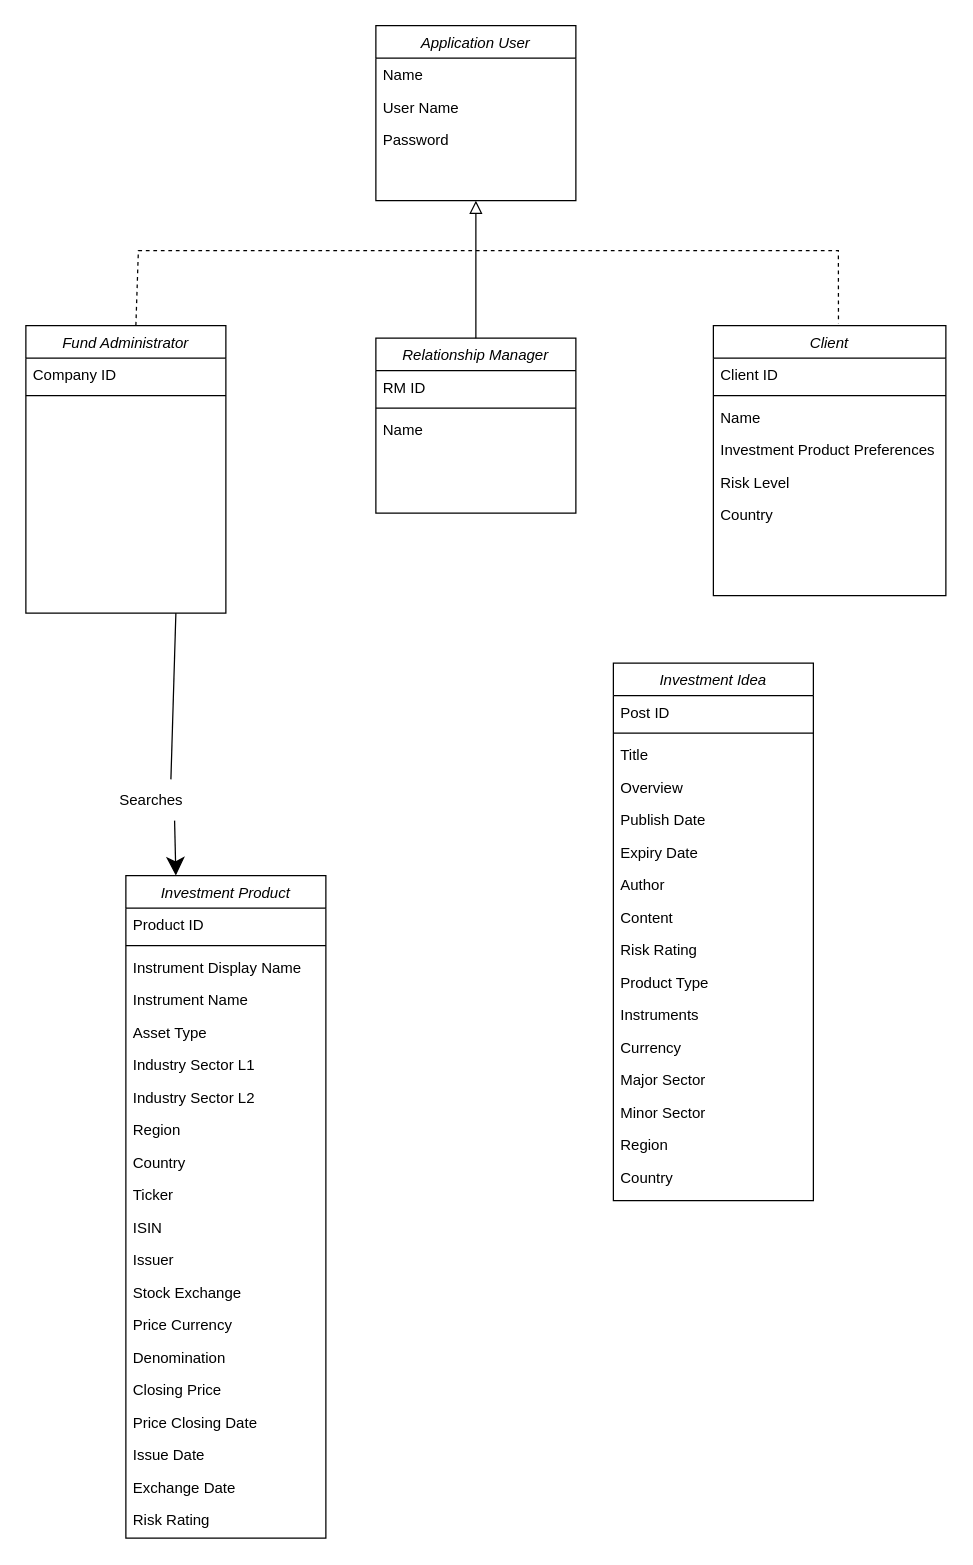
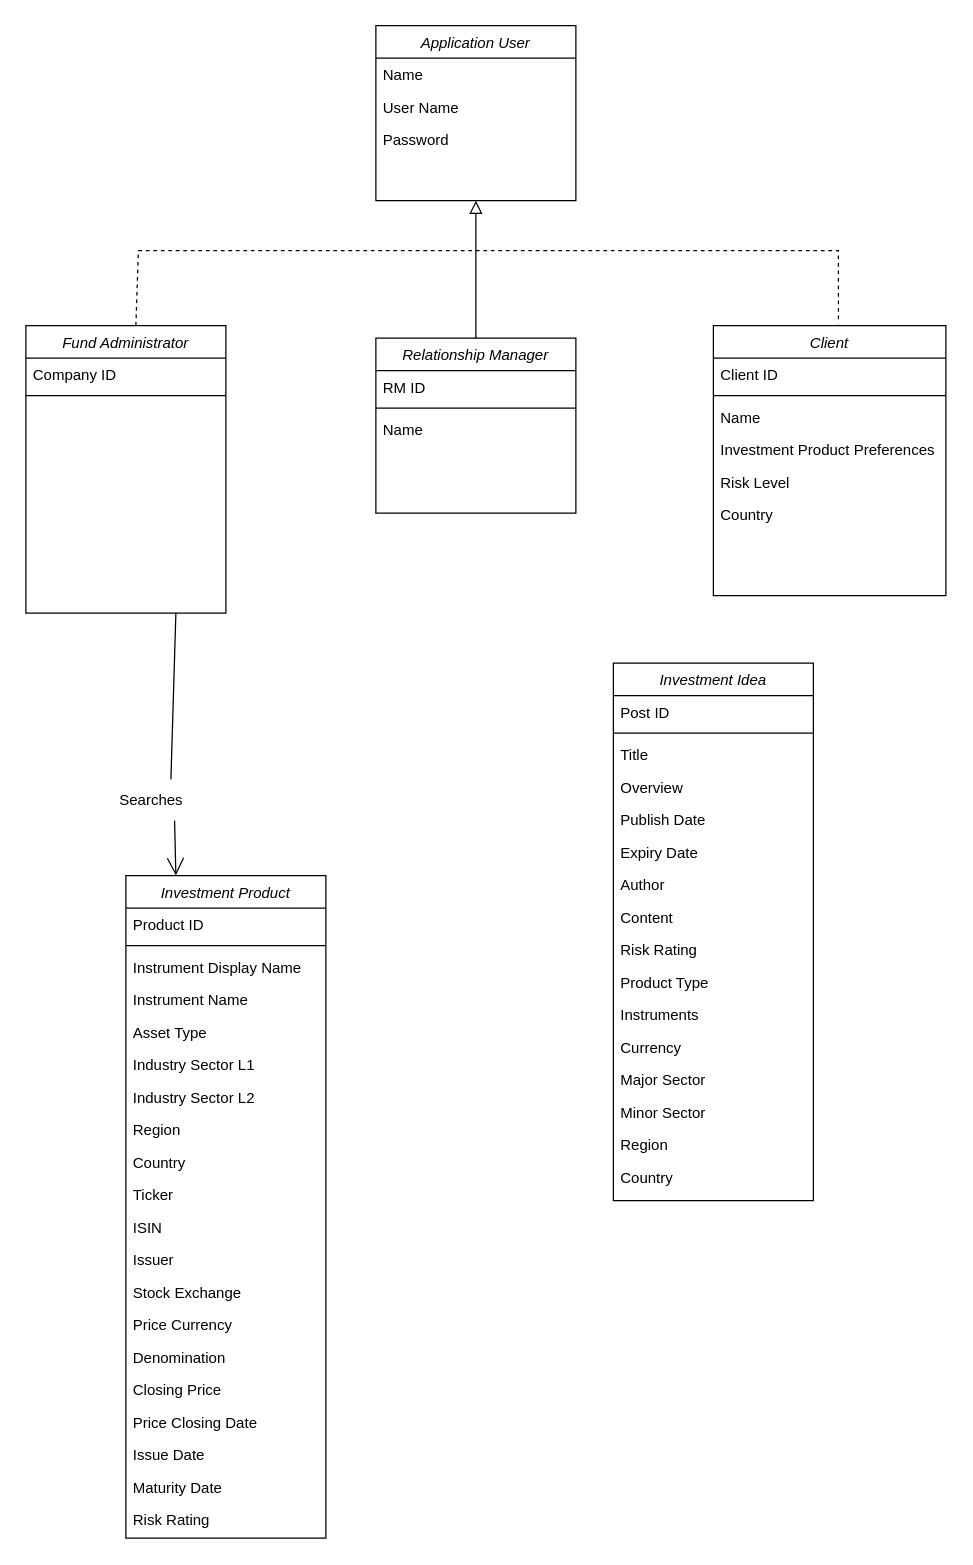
edge "Searches" -> "Investment Product": arrowhead classic -> open
node "Exchange Date": label "Exchange Date" -> "Maturity Date"
